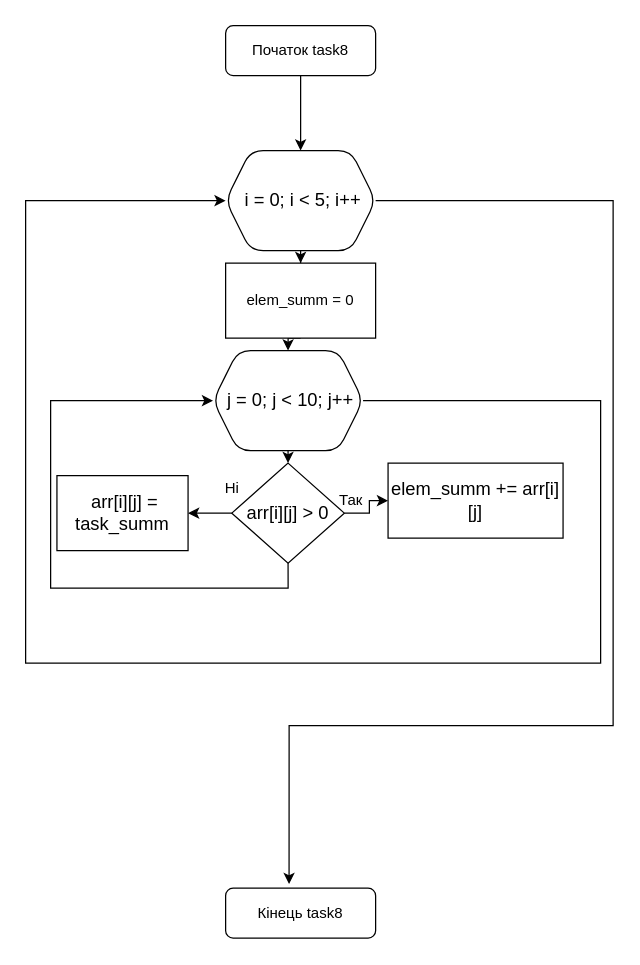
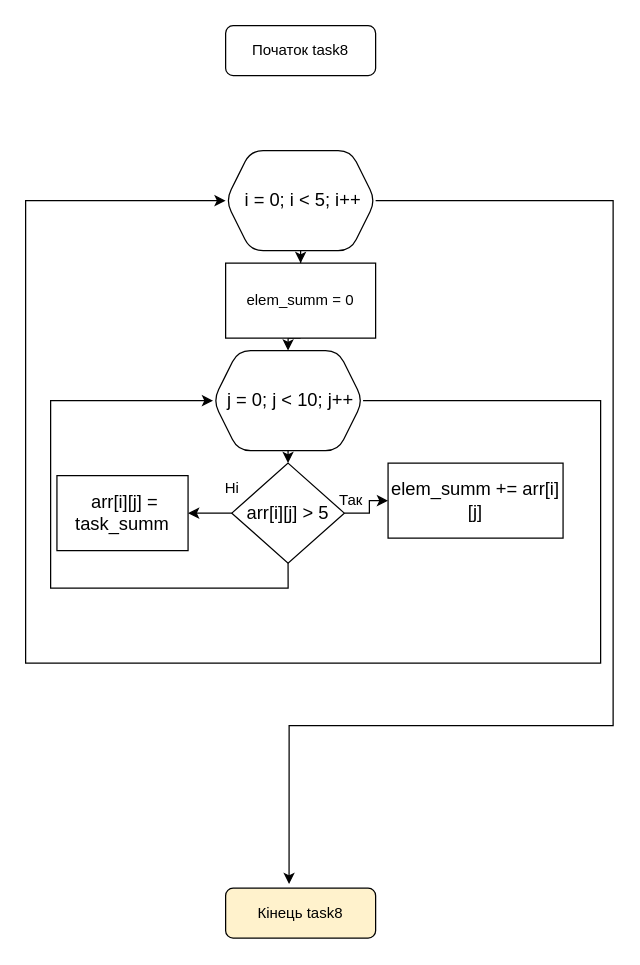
edge "Початок task8" -> "i = 0; i < 5; i++": removed
node "arr[i][j] > 0": label "arr[i][j] > 0" -> "arr[i][j] > 5"
node "Кінець task8": fillcolor #ffffff -> #fff2cc
